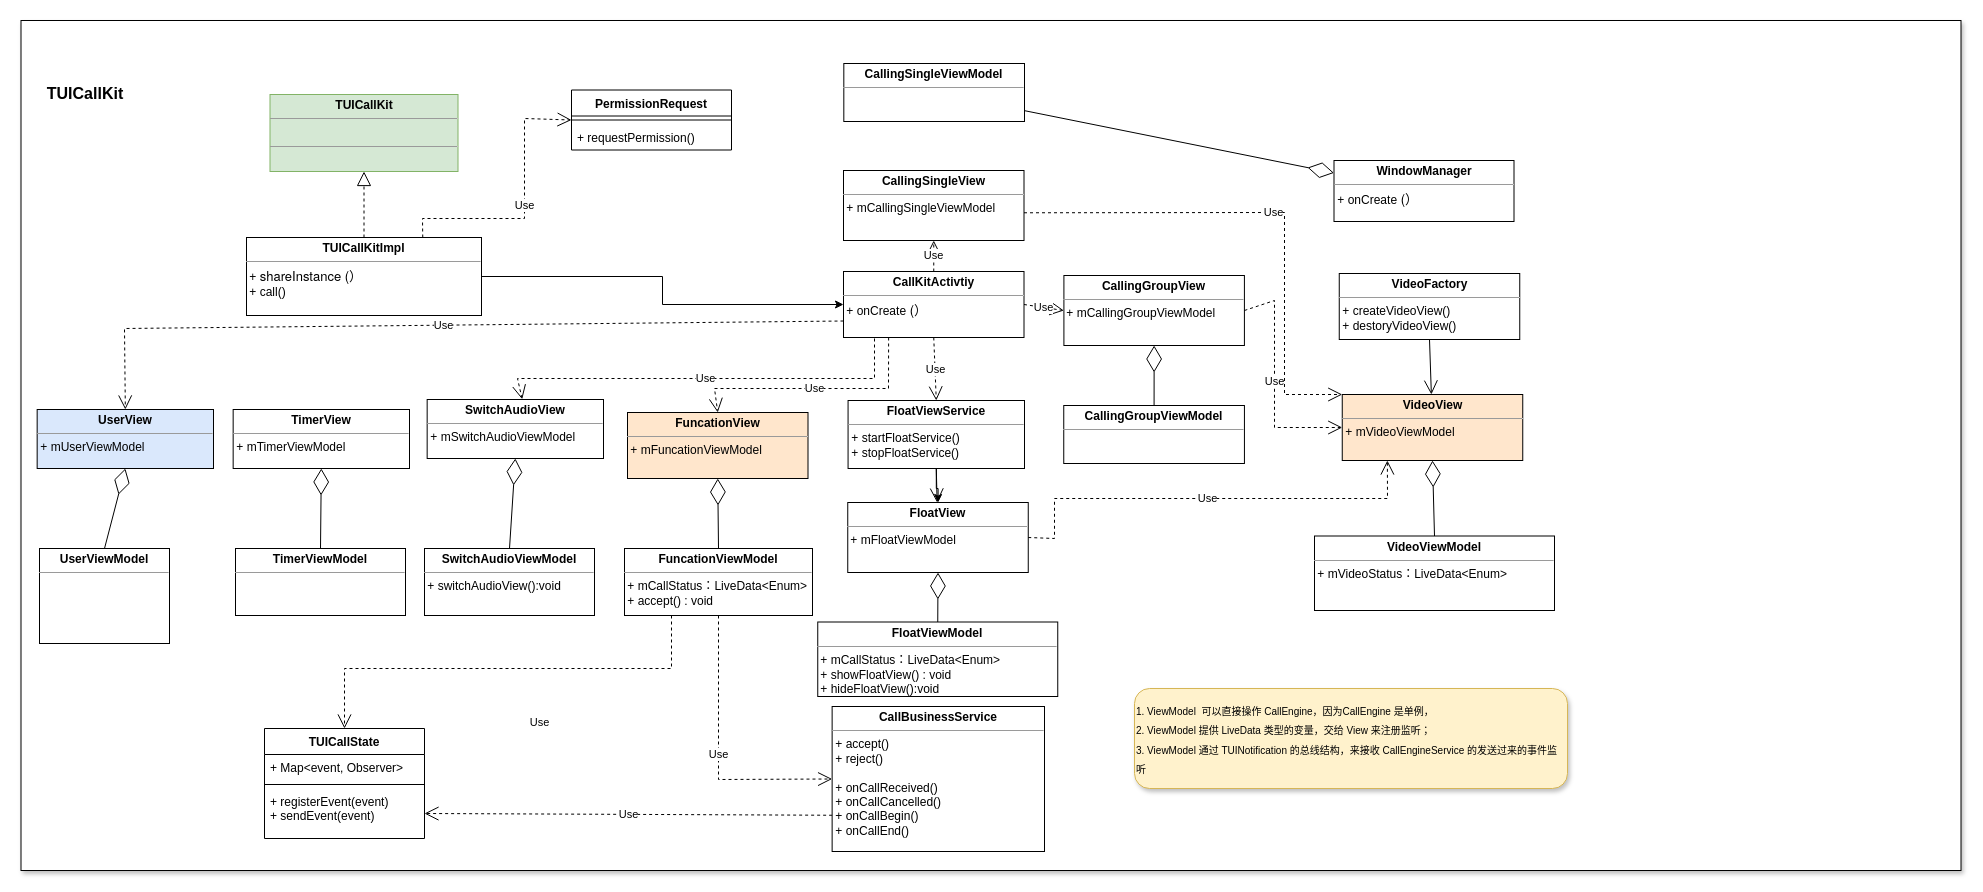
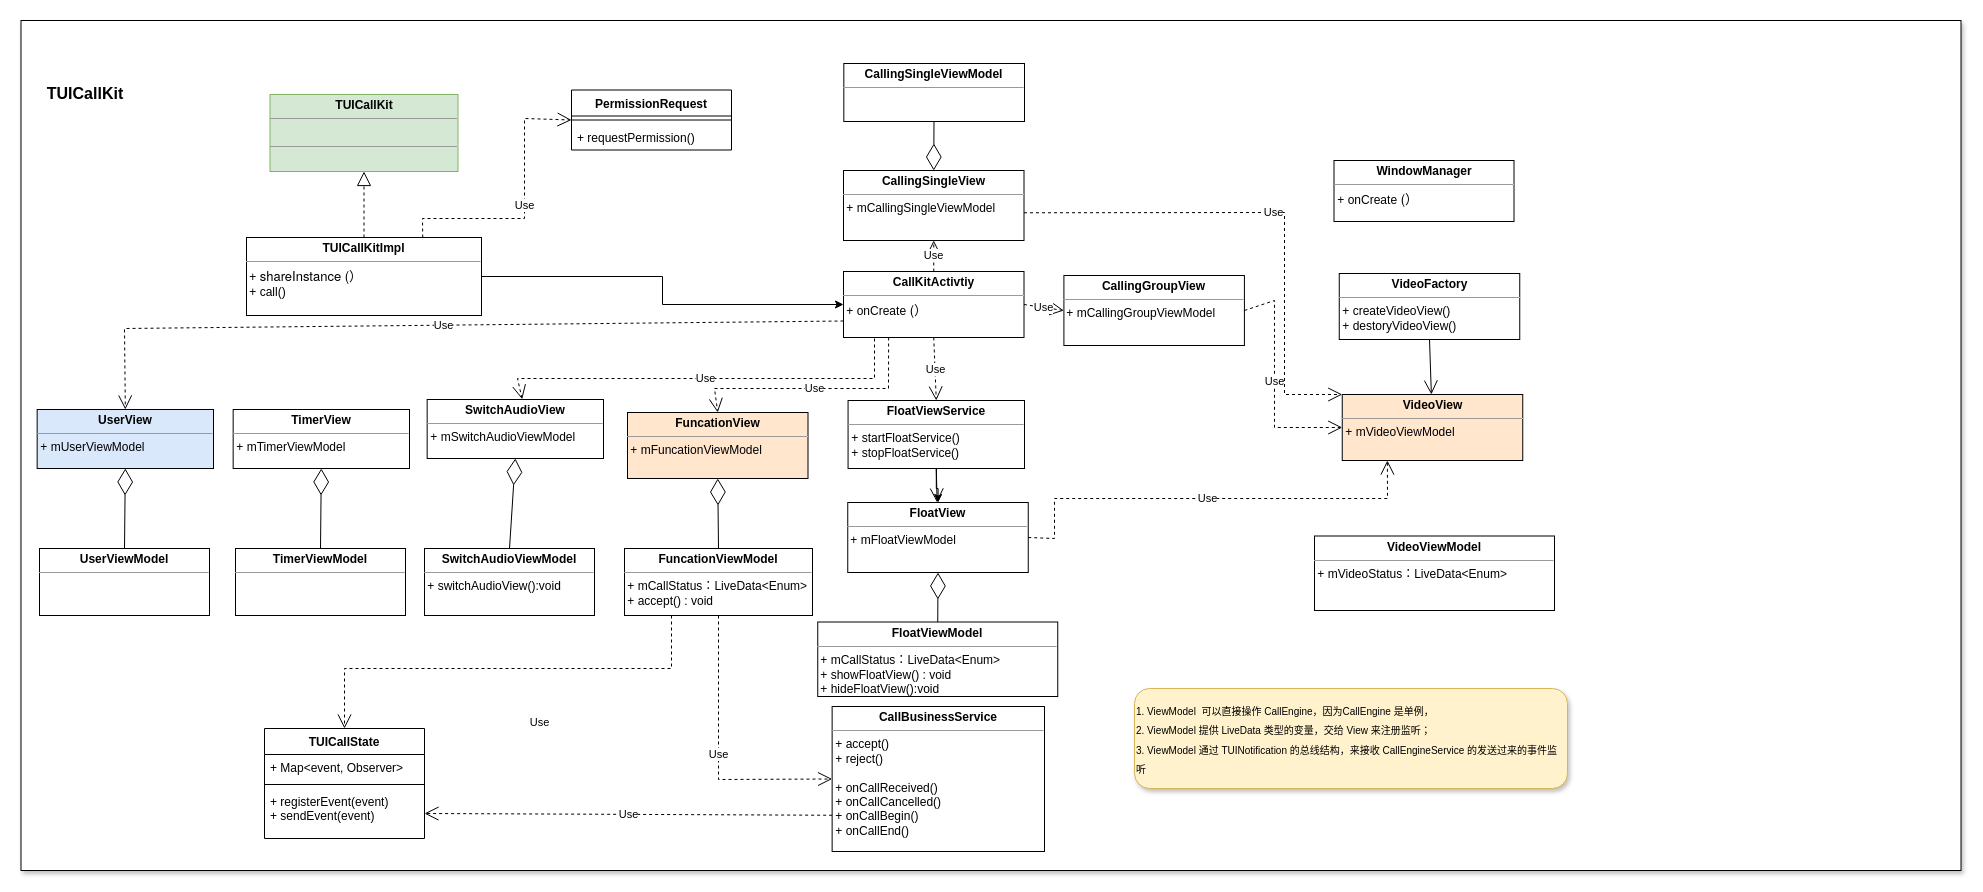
edge "CallingSingleViewModel" -> "WindowManager + onCreate (）": now "CallingSingleViewModel" -> "CallingSingleView + mCallingSingleViewModel"
edge "CallingGroupViewModel" -> "CallingGroupView + mCallingGroupViewModel": removed
node "CallingGroupViewModel": removed
edge "VideoViewModel + mVideoStatus：LiveData<Enum>" -> "VideoView + mVideoViewModel": removed
node "UserViewModel": size 130x95 -> 170x67
